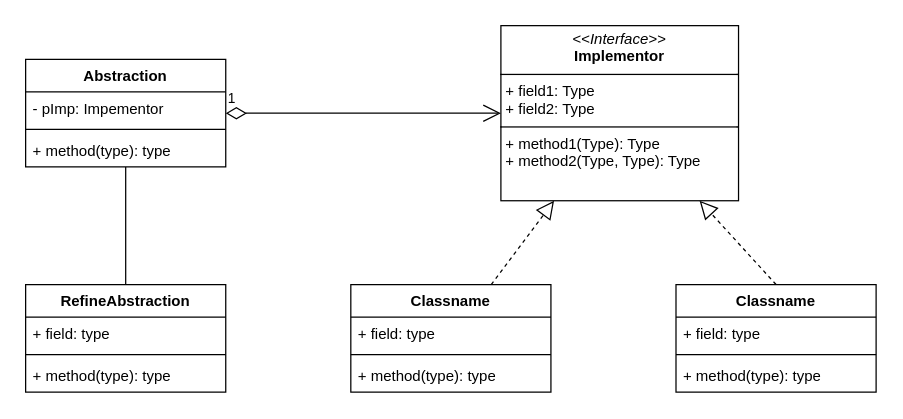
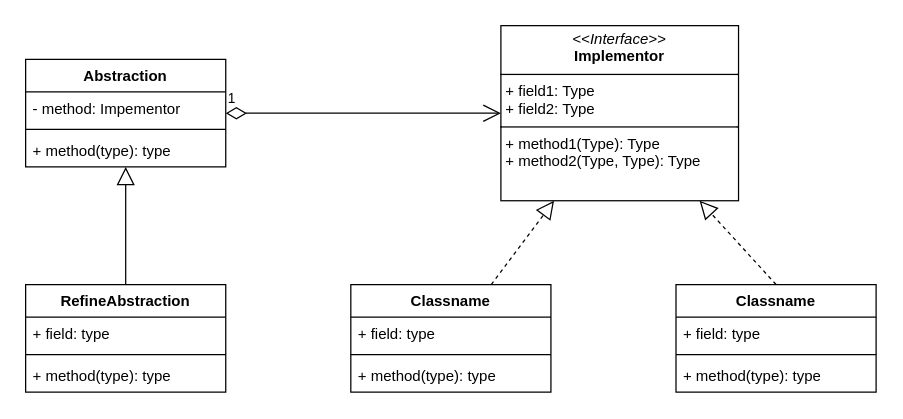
node "- pImp: Impementor": label "- pImp: Impementor" -> "- method: Impementor"
edge "Abstraction" -- "RefineAbstraction": arrowhead none -> block
